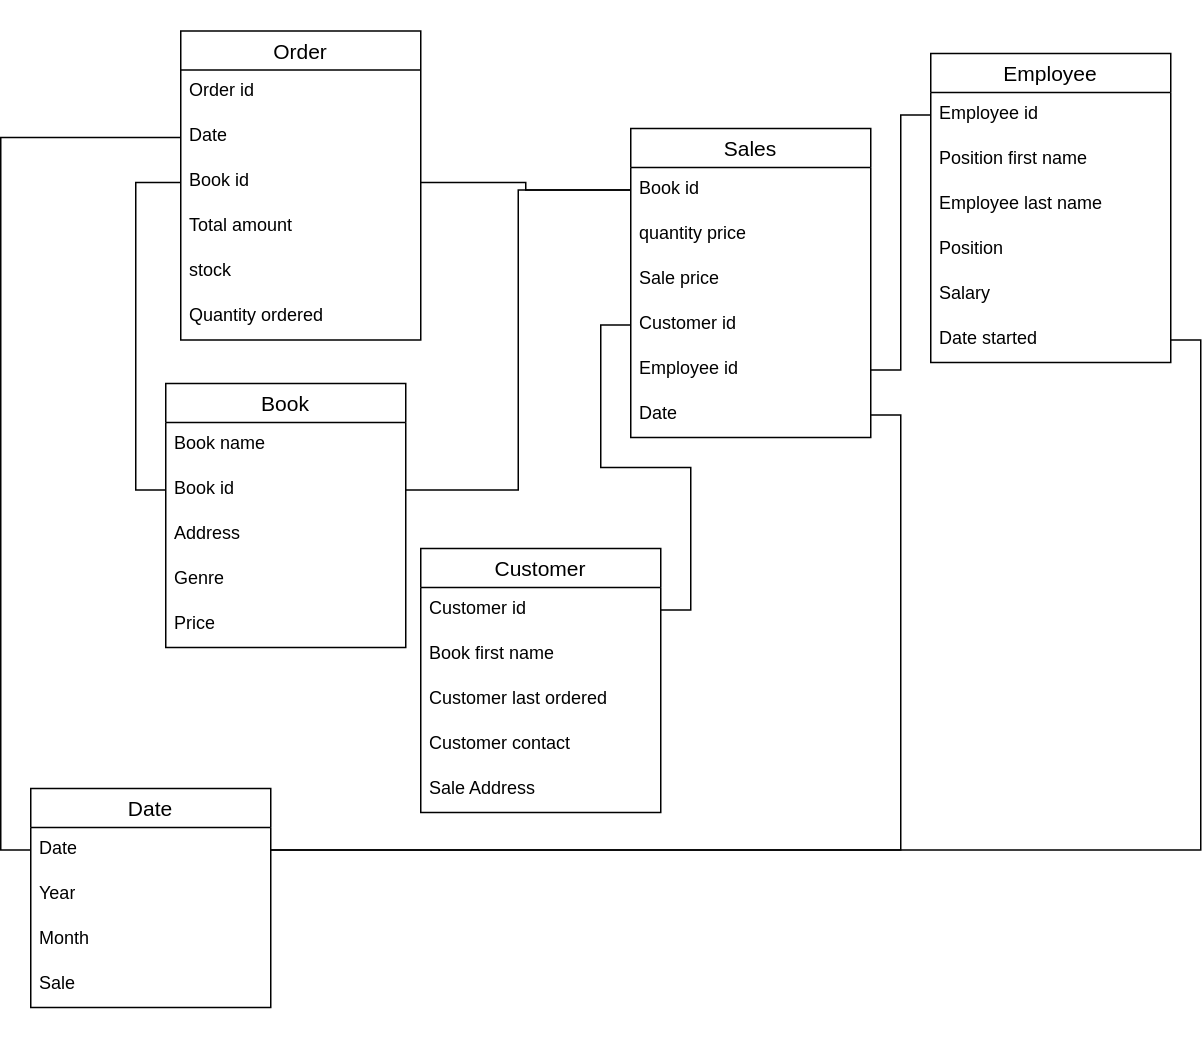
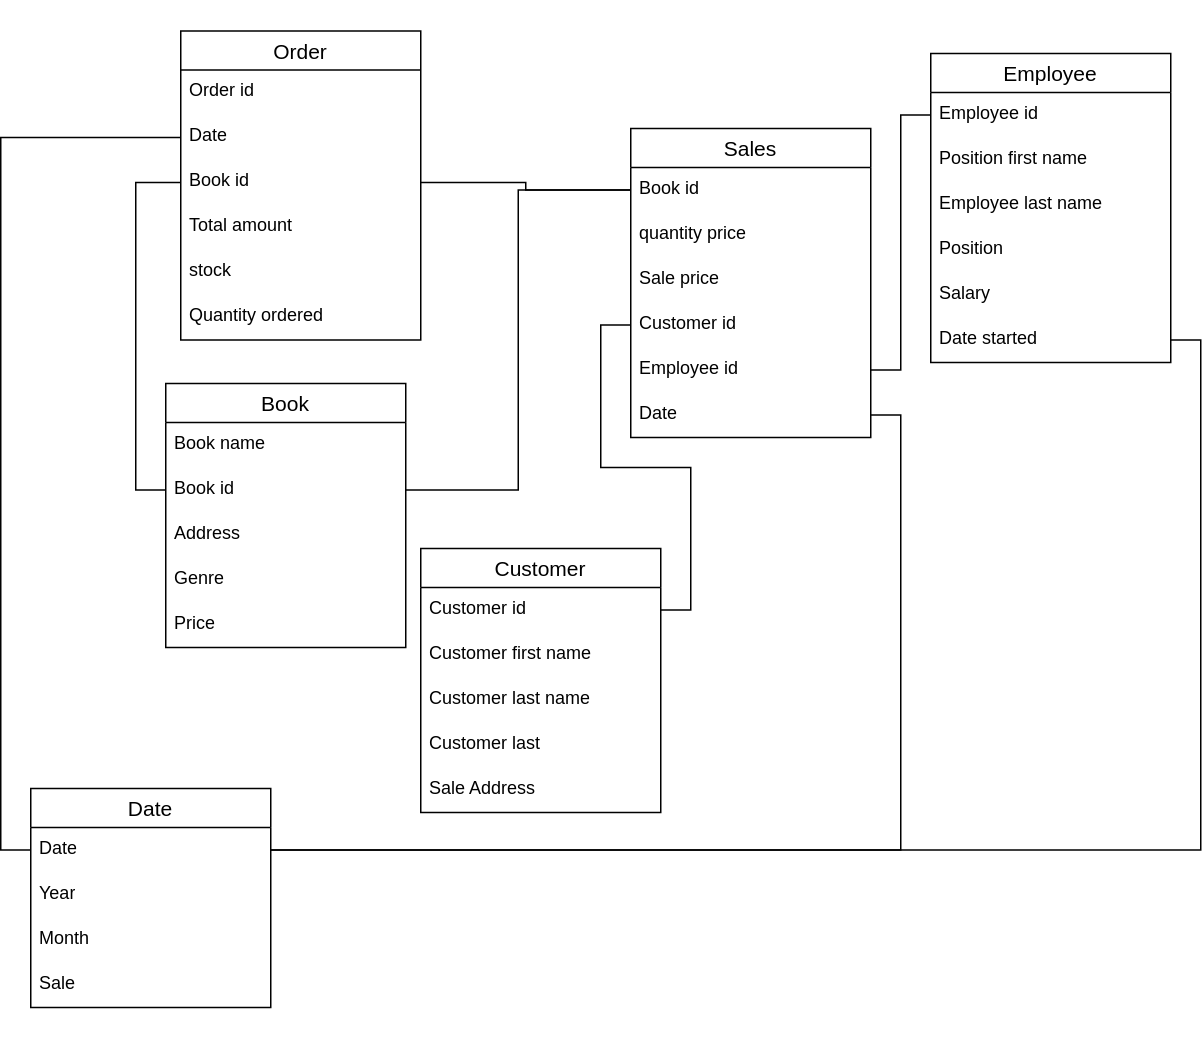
node "Book first name": label "Book first name" -> "Customer first name"
node "Customer last ordered": label "Customer last ordered" -> "Customer last name"
node "Customer contact": label "Customer contact" -> "Customer last"
